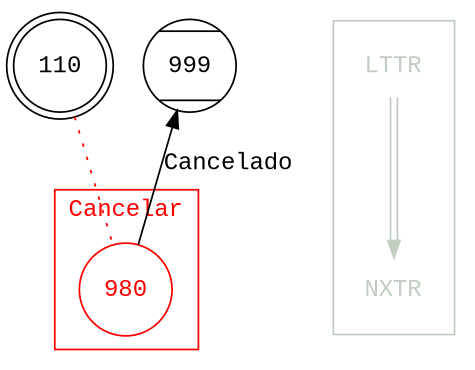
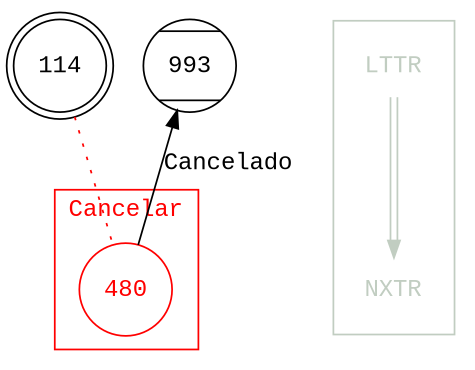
node "110": label "110" -> "114"
node "999": label "999" -> "993"
node "980": label "980" -> "480"
